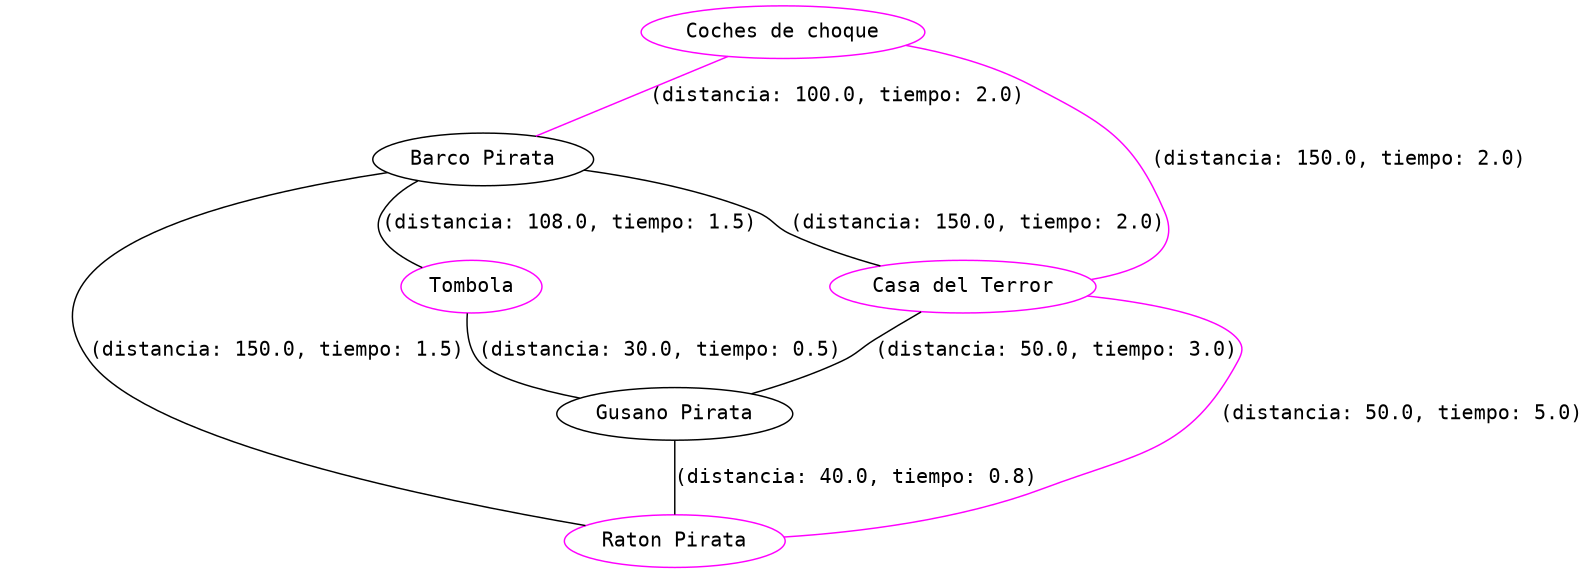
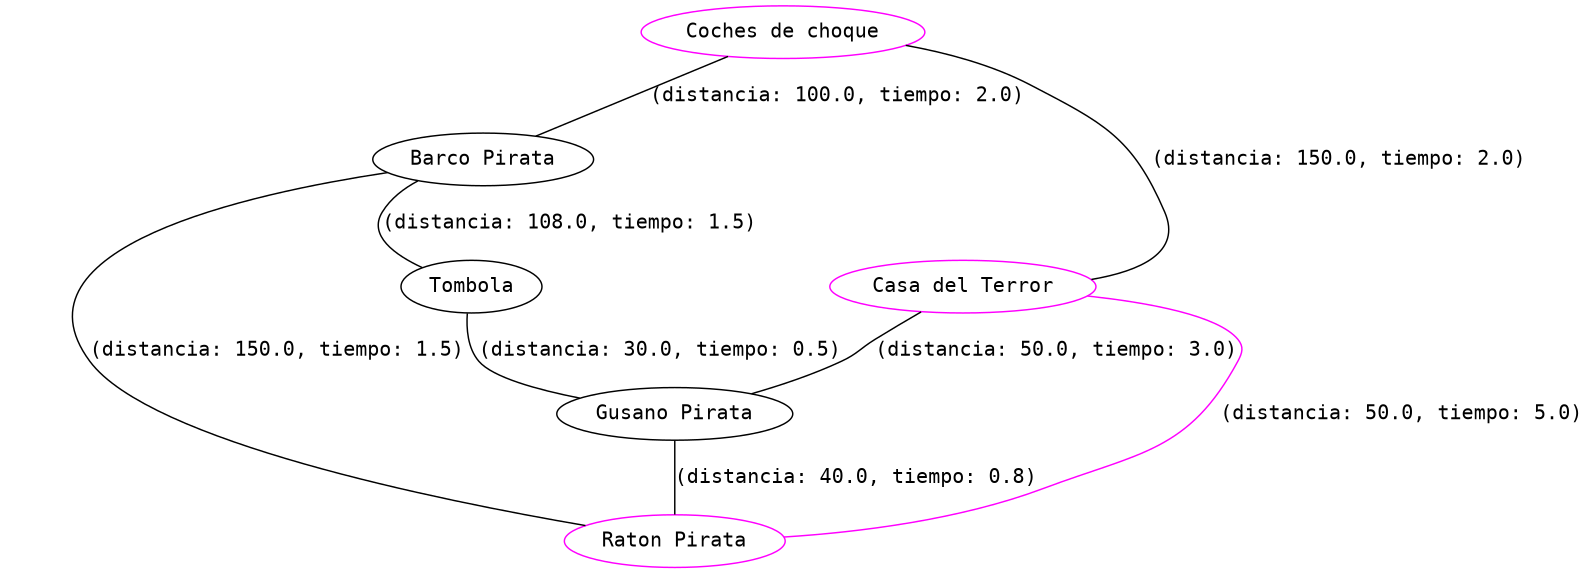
edge "Coches de choque" -- "Barco Pirata": color magenta -> black
edge "Coches de choque" -- "Casa del Terror": color magenta -> black
edge "Barco Pirata" -- "Casa del Terror": removed, label "(distancia: 150.0, tiempo: 2.0)"
node "Tombola": color magenta -> black
